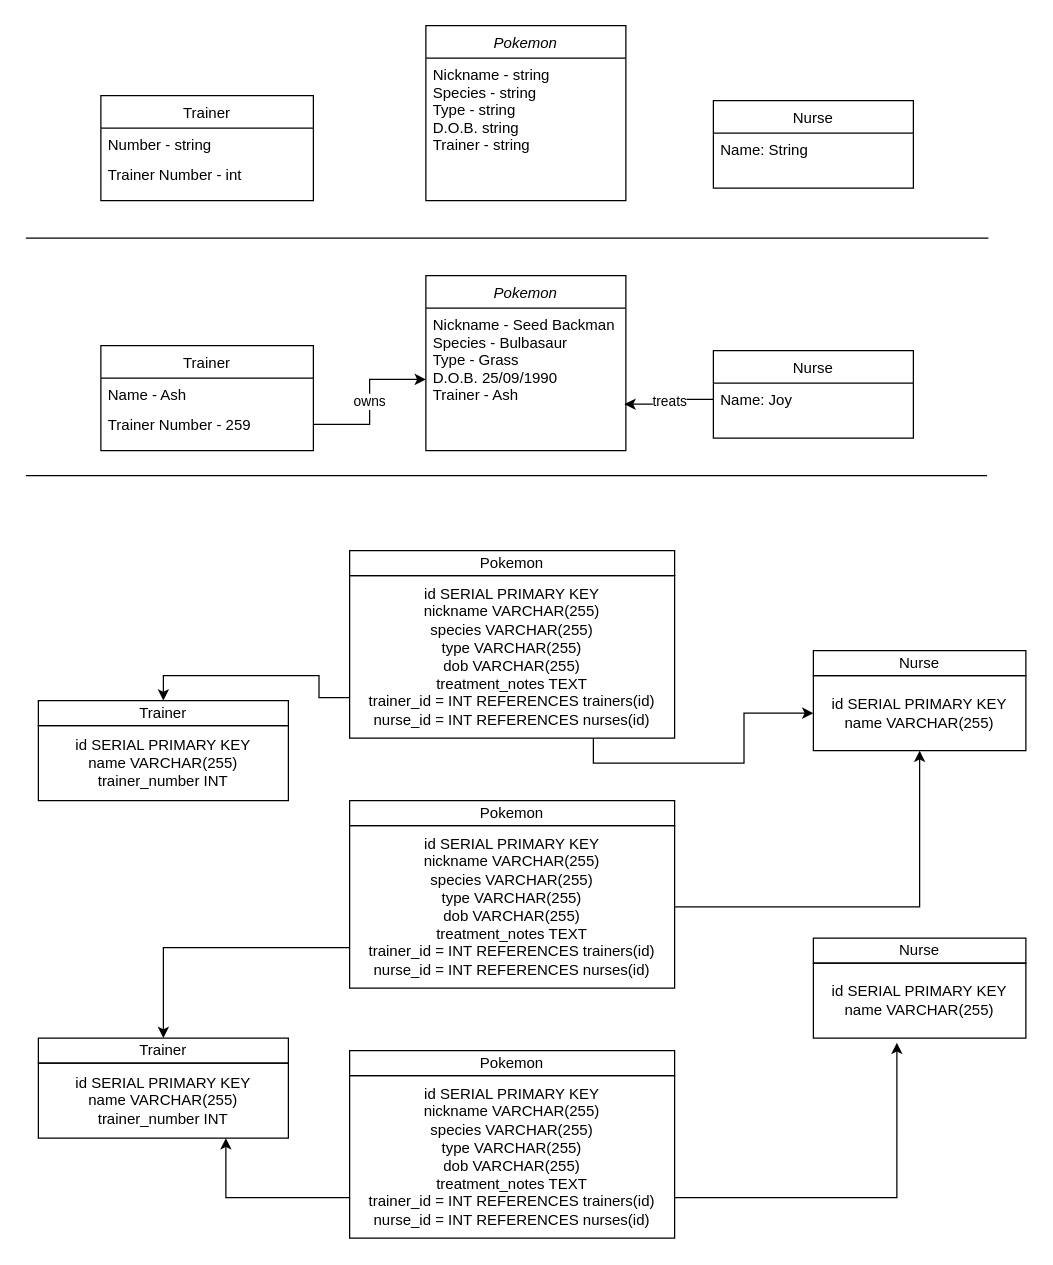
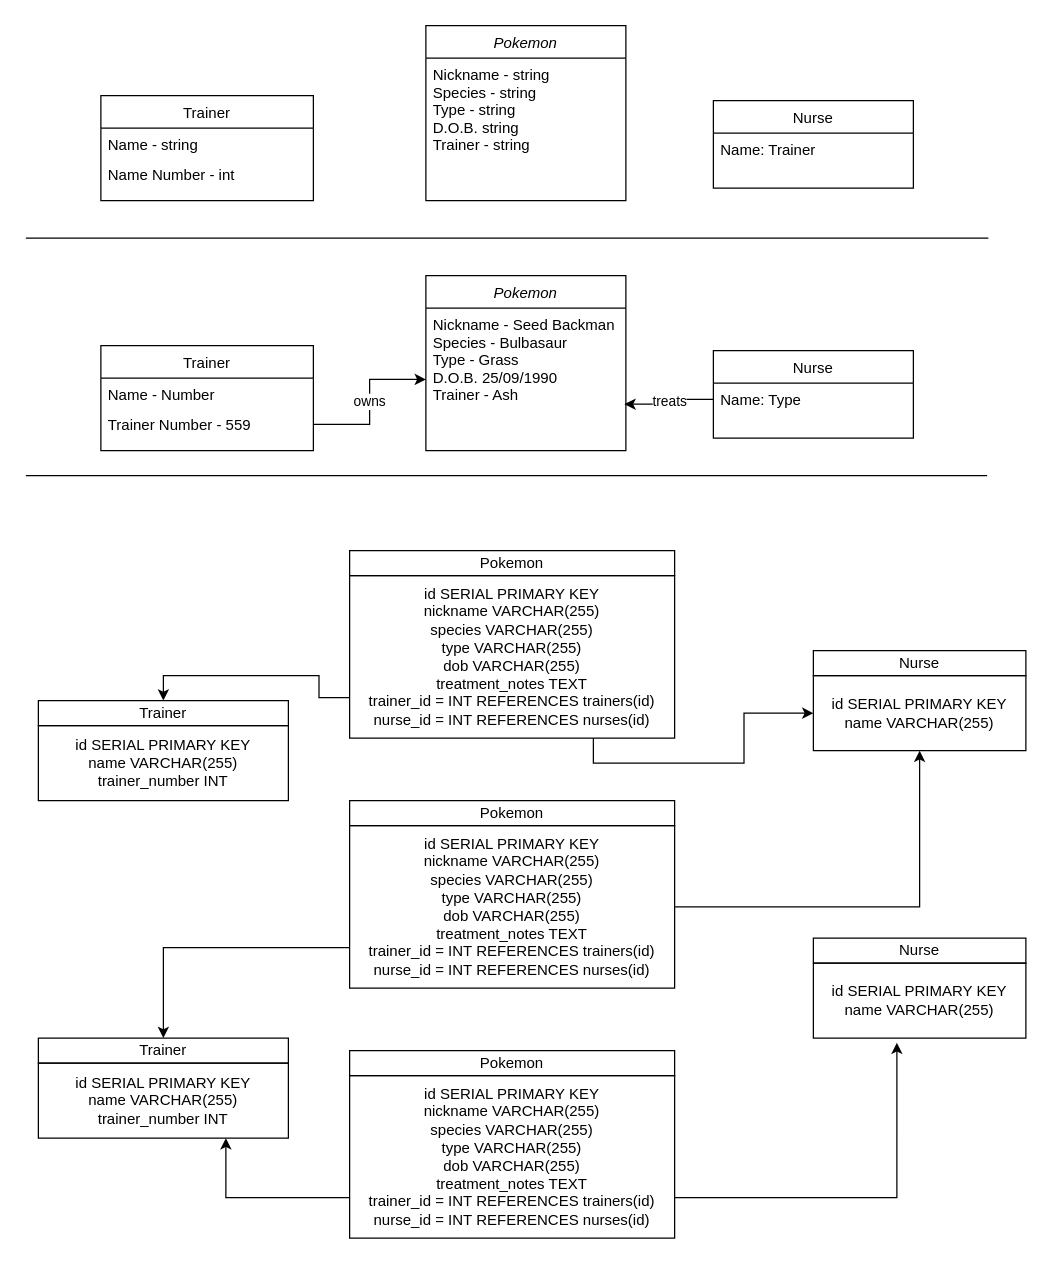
node "Number - string": label "Number - string" -> "Name - string"
node "Name: String": label "Name: String" -> "Name: Trainer"
node "Trainer Number - int": label "Trainer Number - int" -> "Name Number - int"
node "Name - Ash": label "Name - Ash" -> "Name - Number"
node "Name: Joy": label "Name: Joy" -> "Name: Type"
node "Trainer Number - 259": label "Trainer Number - 259" -> "Trainer Number - 559"
